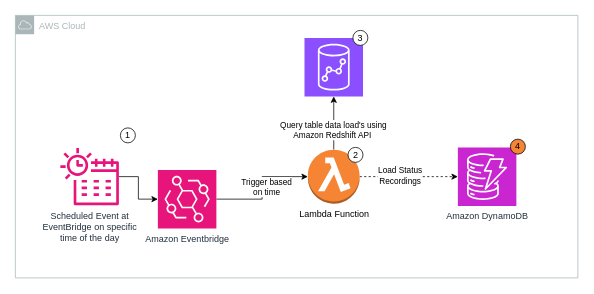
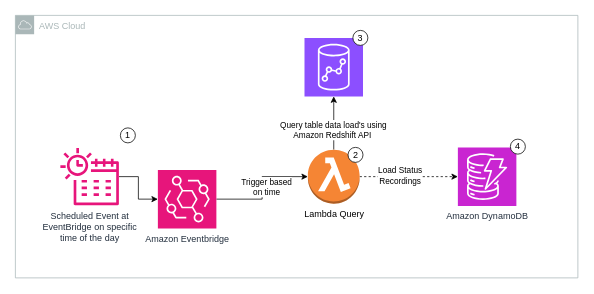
node "4": fillcolor #f58534 -> #ffffff
node "Lambda Function": label "Lambda Function" -> "Lambda Query"
